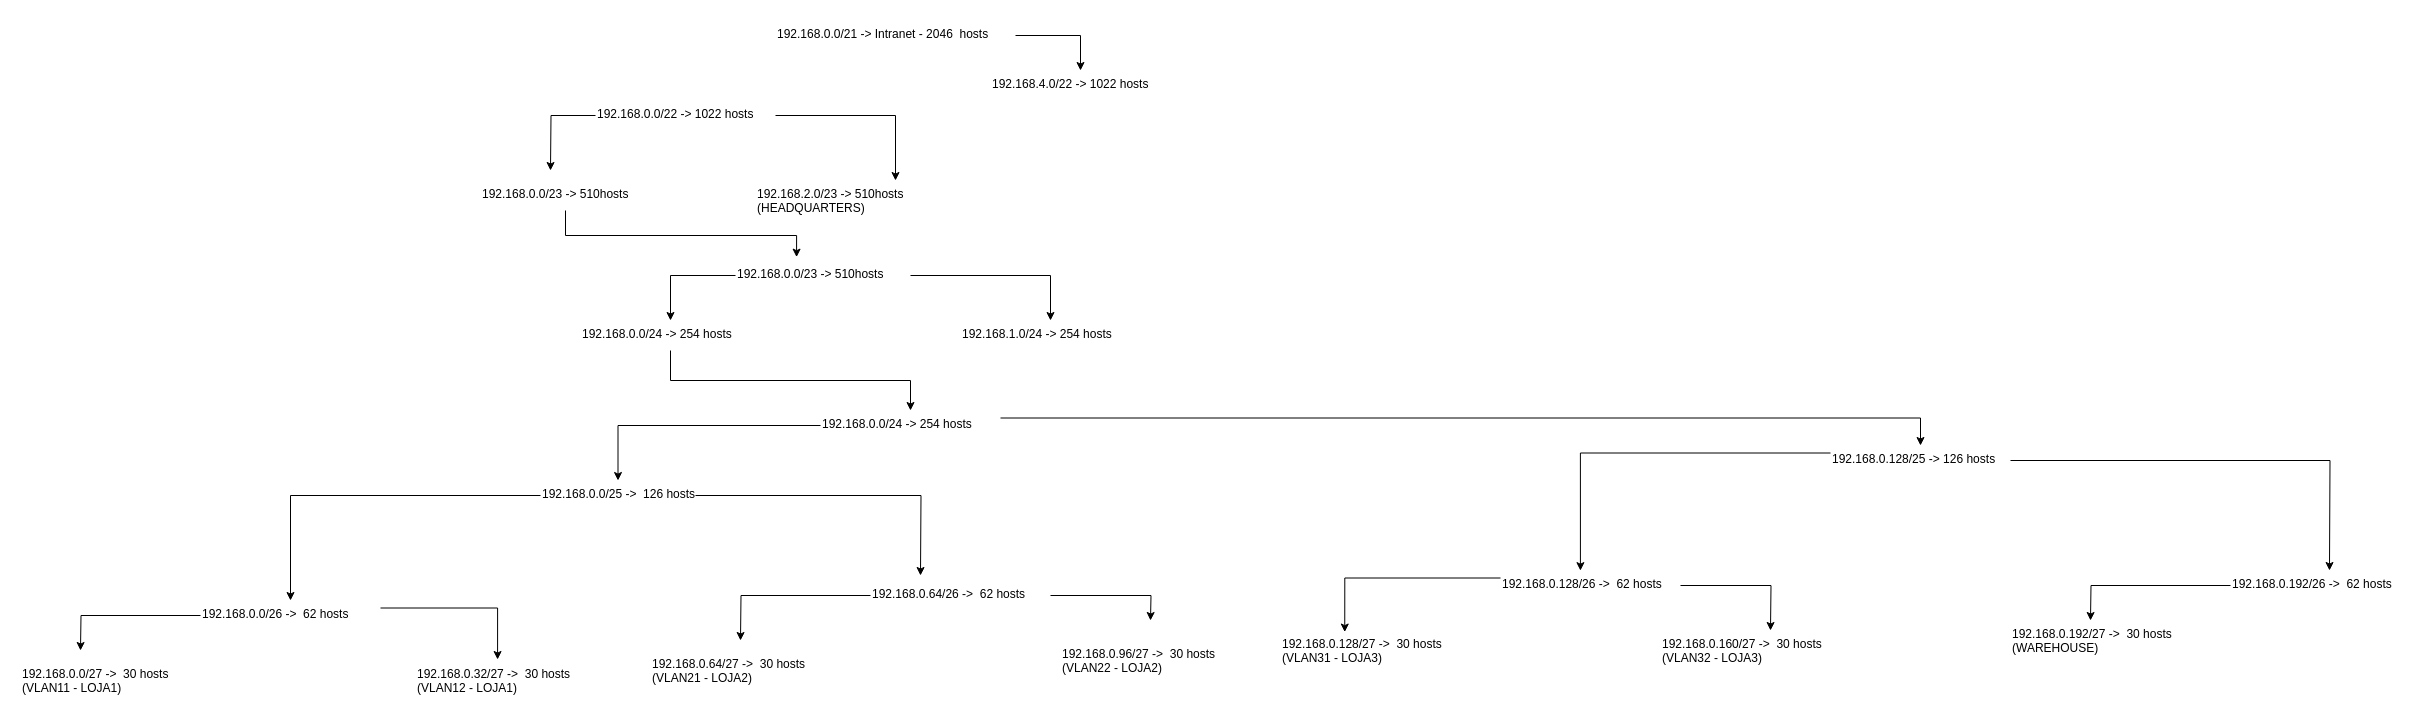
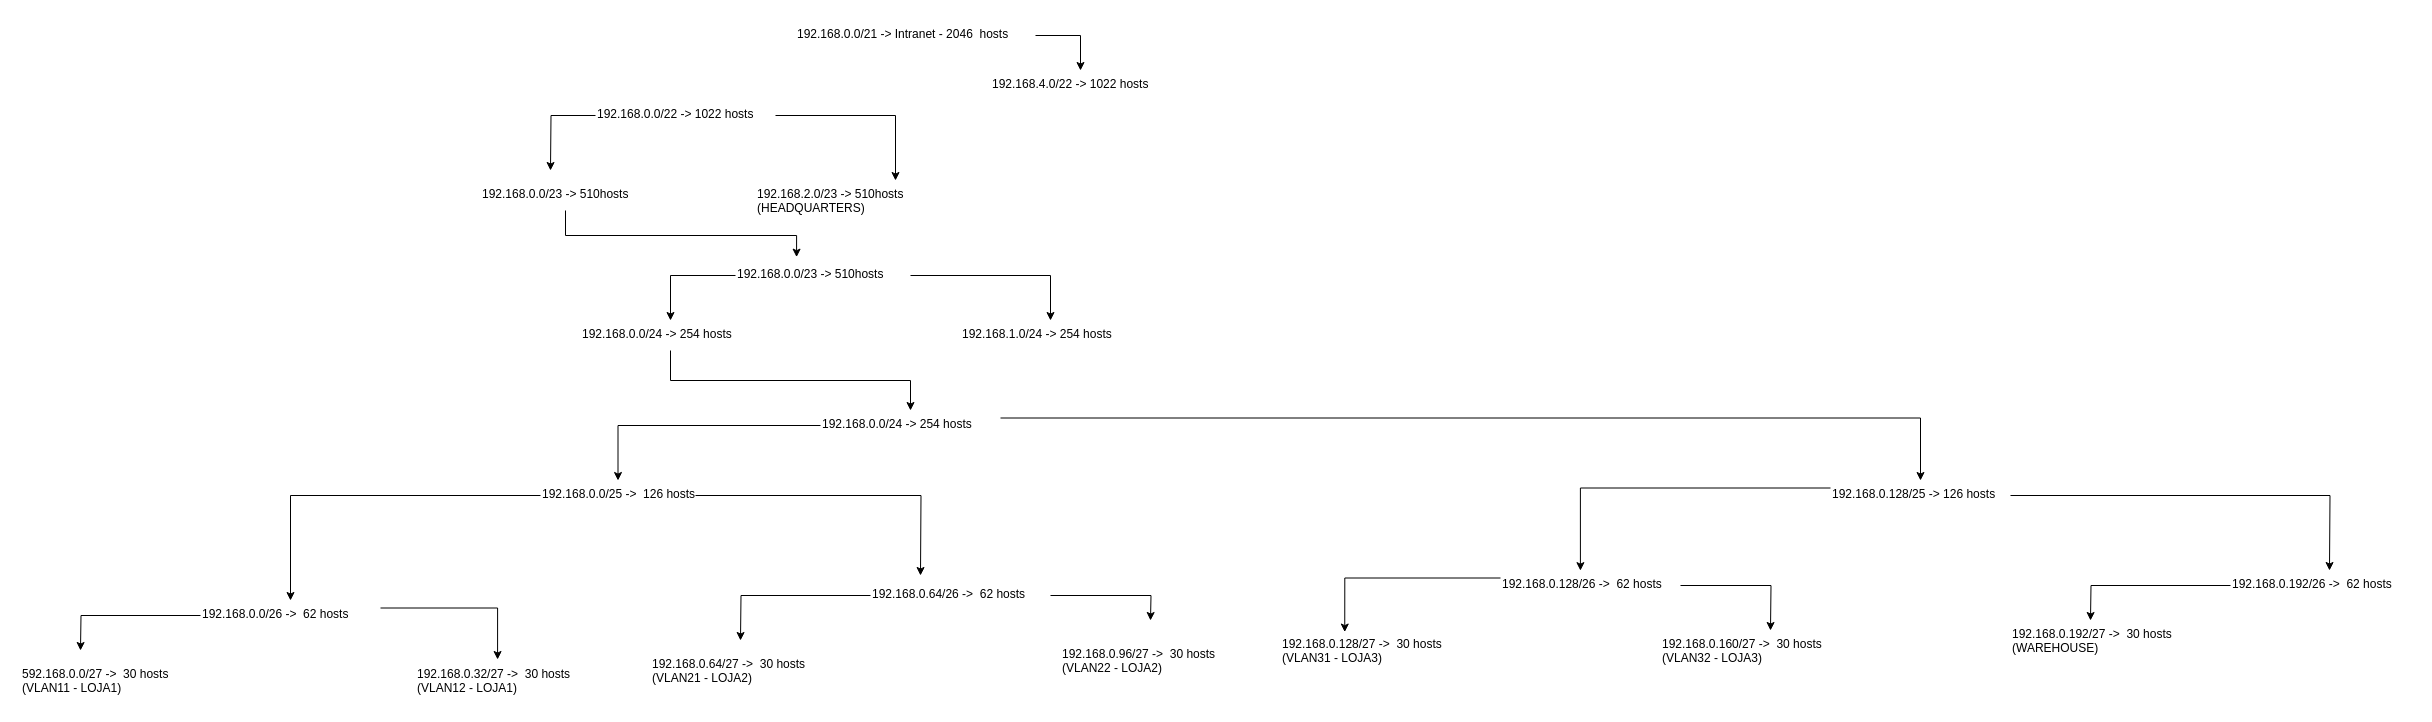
node "192.168.0.0/21 -> Intranet - 2046 hosts": moved (896, 36) -> (916, 36)
node "192.168.0.128/25 -> 126 hosts": moved (1921, 461) -> (1921, 496)
node "192.168.0.0/27 -> 30 hosts (VLAN11 - LOJA1)": label "192.168.0.0/27 -> 30 hosts (VLAN11 - LOJA1)" -> "592.168.0.0/27 -> 30 hosts (VLAN11 - LOJA1)"
